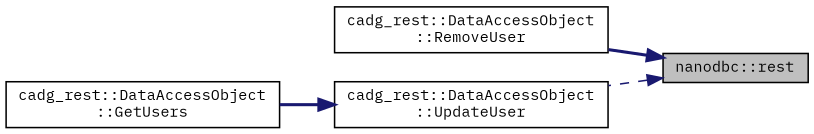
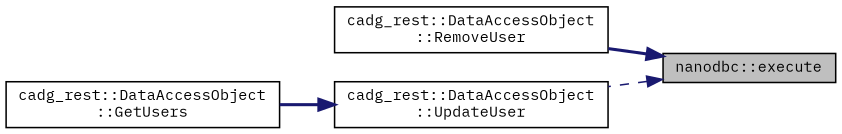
node "nanodbc::rest": label "nanodbc::rest" -> "nanodbc::execute"
